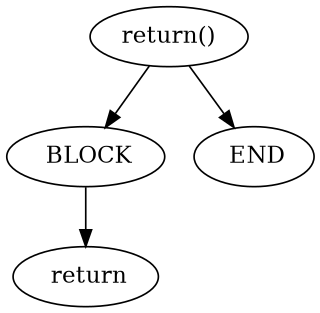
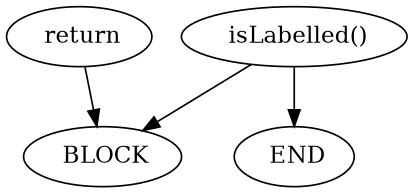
node "return()": label "return()" -> "isLabelled()"
edge "BLOCK" -> "return": reversed
